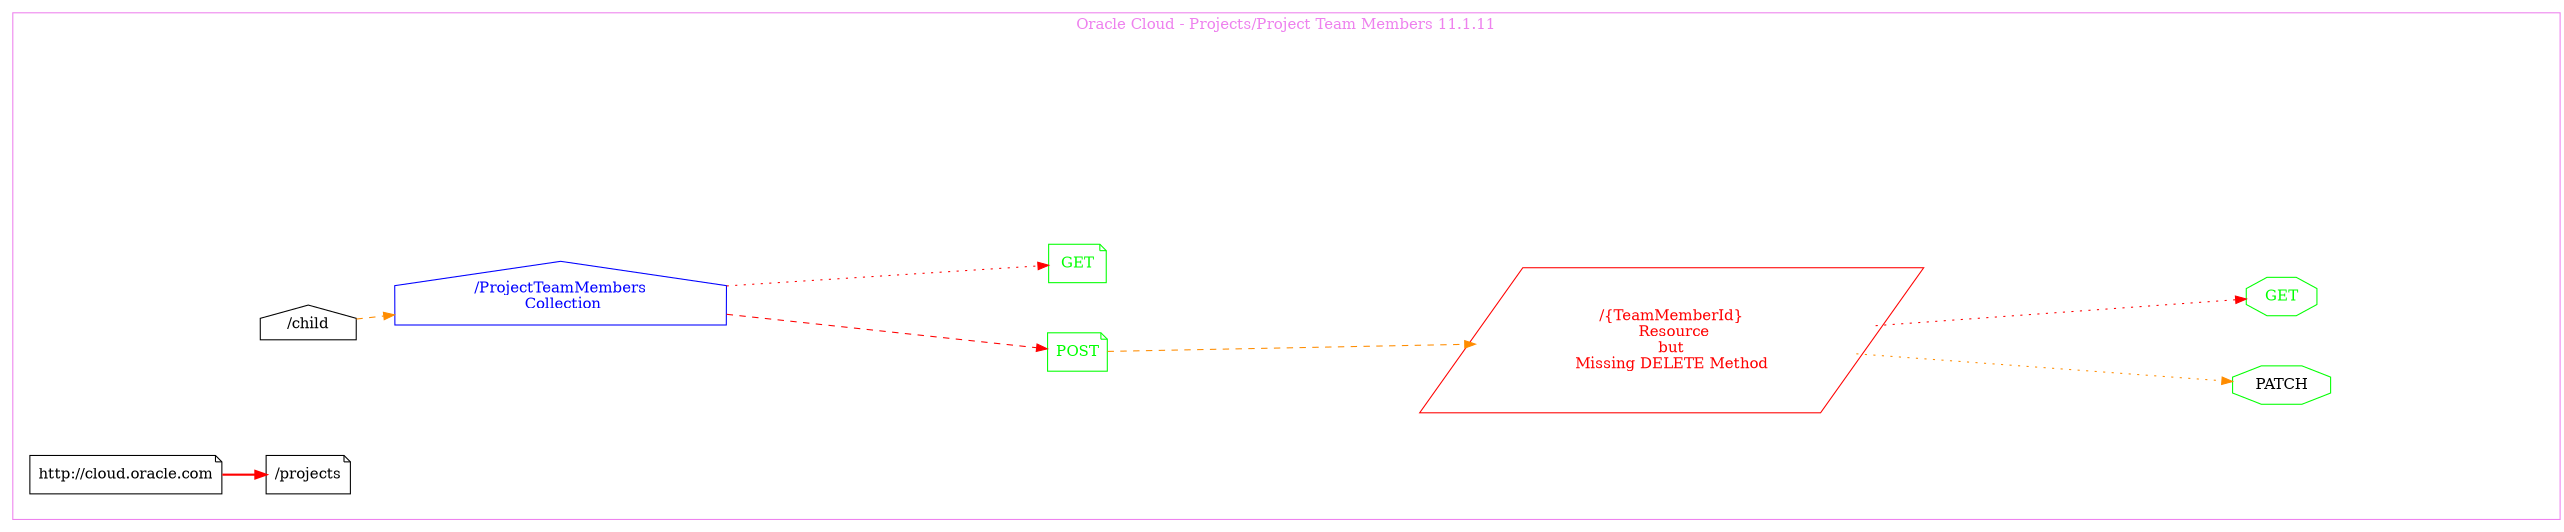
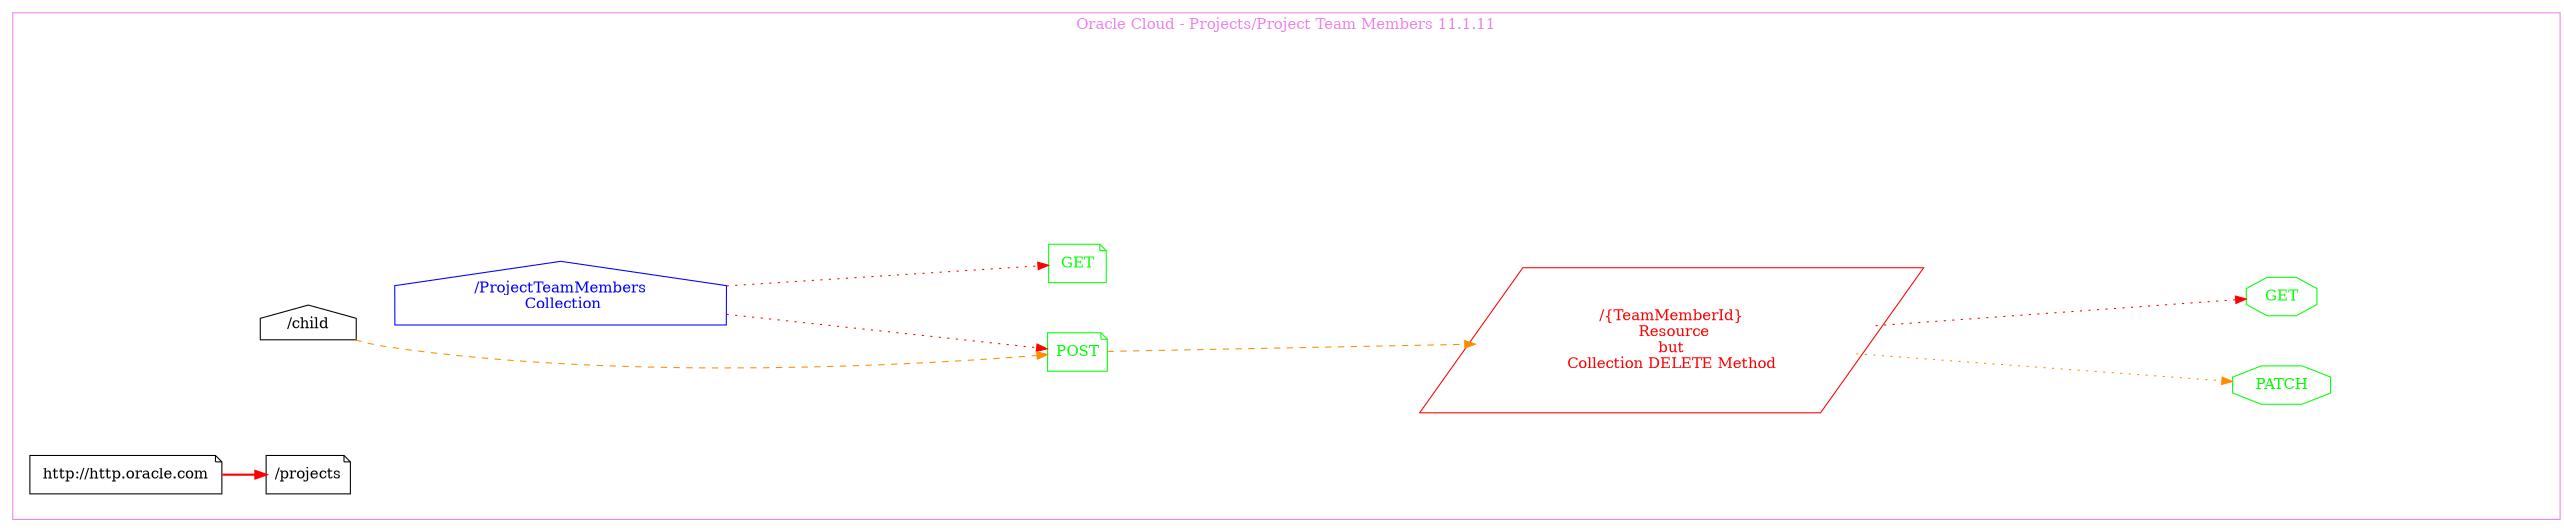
edge "/child" -> "/ProjectTeamMembers Collection": now "/child" -> "POST"
edge "/ProjectTeamMembers Collection" -> "POST": style dashed -> dotted
node "/{TeamMemberId} Resource but Missing DELETE Method": label "/{TeamMemberId} Resource but Missing DELETE Method" -> "/{TeamMemberId} Resource but Collection DELETE Method"
node "PATCH": fontcolor black -> green
node "http://cloud.oracle.com": label "http://cloud.oracle.com" -> "http://http.oracle.com"
